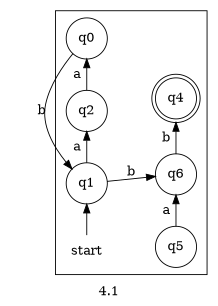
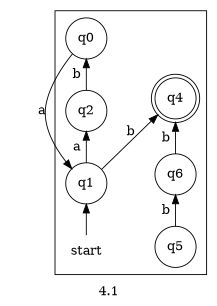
edge "q2" -> "q0": label "a" -> "b"
edge "q0" -> "q1": label "b" -> "a"
edge "q1" -> "q6": now "q1" -> "q4"
edge "q5" -> "q6": label "a" -> "b"
